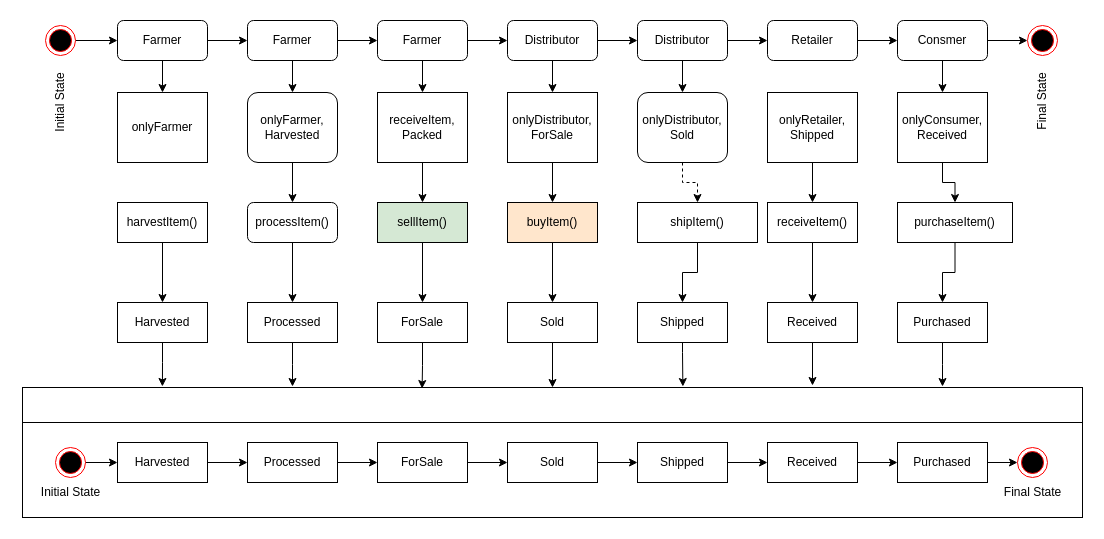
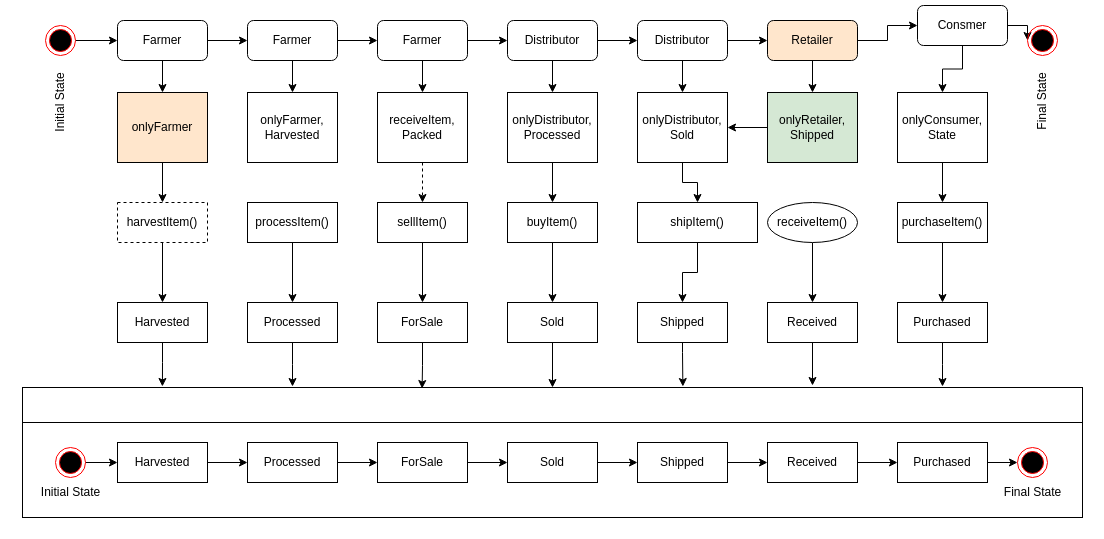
node "Retailer": fillcolor #ffffff -> #ffe6cc
node "Consmer": moved (943, 41) -> (963, 26)
edge "Retailer" -> "onlyRetailer, Shipped": added
node "onlyFarmer": fillcolor #ffffff -> #ffe6cc
node "onlyFarmer, Harvested": shape rounded rectangle -> rectangle
node "onlyDistributor, ForSale": label "onlyDistributor, ForSale" -> "onlyDistributor, Processed"
node "onlyDistributor, Sold": shape rounded rectangle -> rectangle
node "onlyRetailer, Shipped": fillcolor #ffffff -> #d5e8d4
node "onlyConsumer, Received": label "onlyConsumer, Received" -> "onlyConsumer, State"
edge "onlyFarmer" -> "harvestItem()": added
edge "onlyFarmer, Harvested" -> "processItem()": removed
edge "receiveItem, Packed" -> "sellItem()": style solid -> dashed
edge "onlyRetailer, Shipped" -> "receiveItem()": now "onlyRetailer, Shipped" -> "onlyDistributor, Sold"
edge "onlyDistributor, Sold" -> "shipItem()": style dashed -> solid
node "harvestItem()": style solid -> dashed
node "processItem()": shape rounded rectangle -> rectangle
node "sellItem()": fillcolor #d5e8d4 -> #ffffff
node "buyItem()": fillcolor #ffe6cc -> #ffffff
node "receiveItem()": shape rectangle -> ellipse
node "purchaseItem()": size 115x40 -> 90x40
